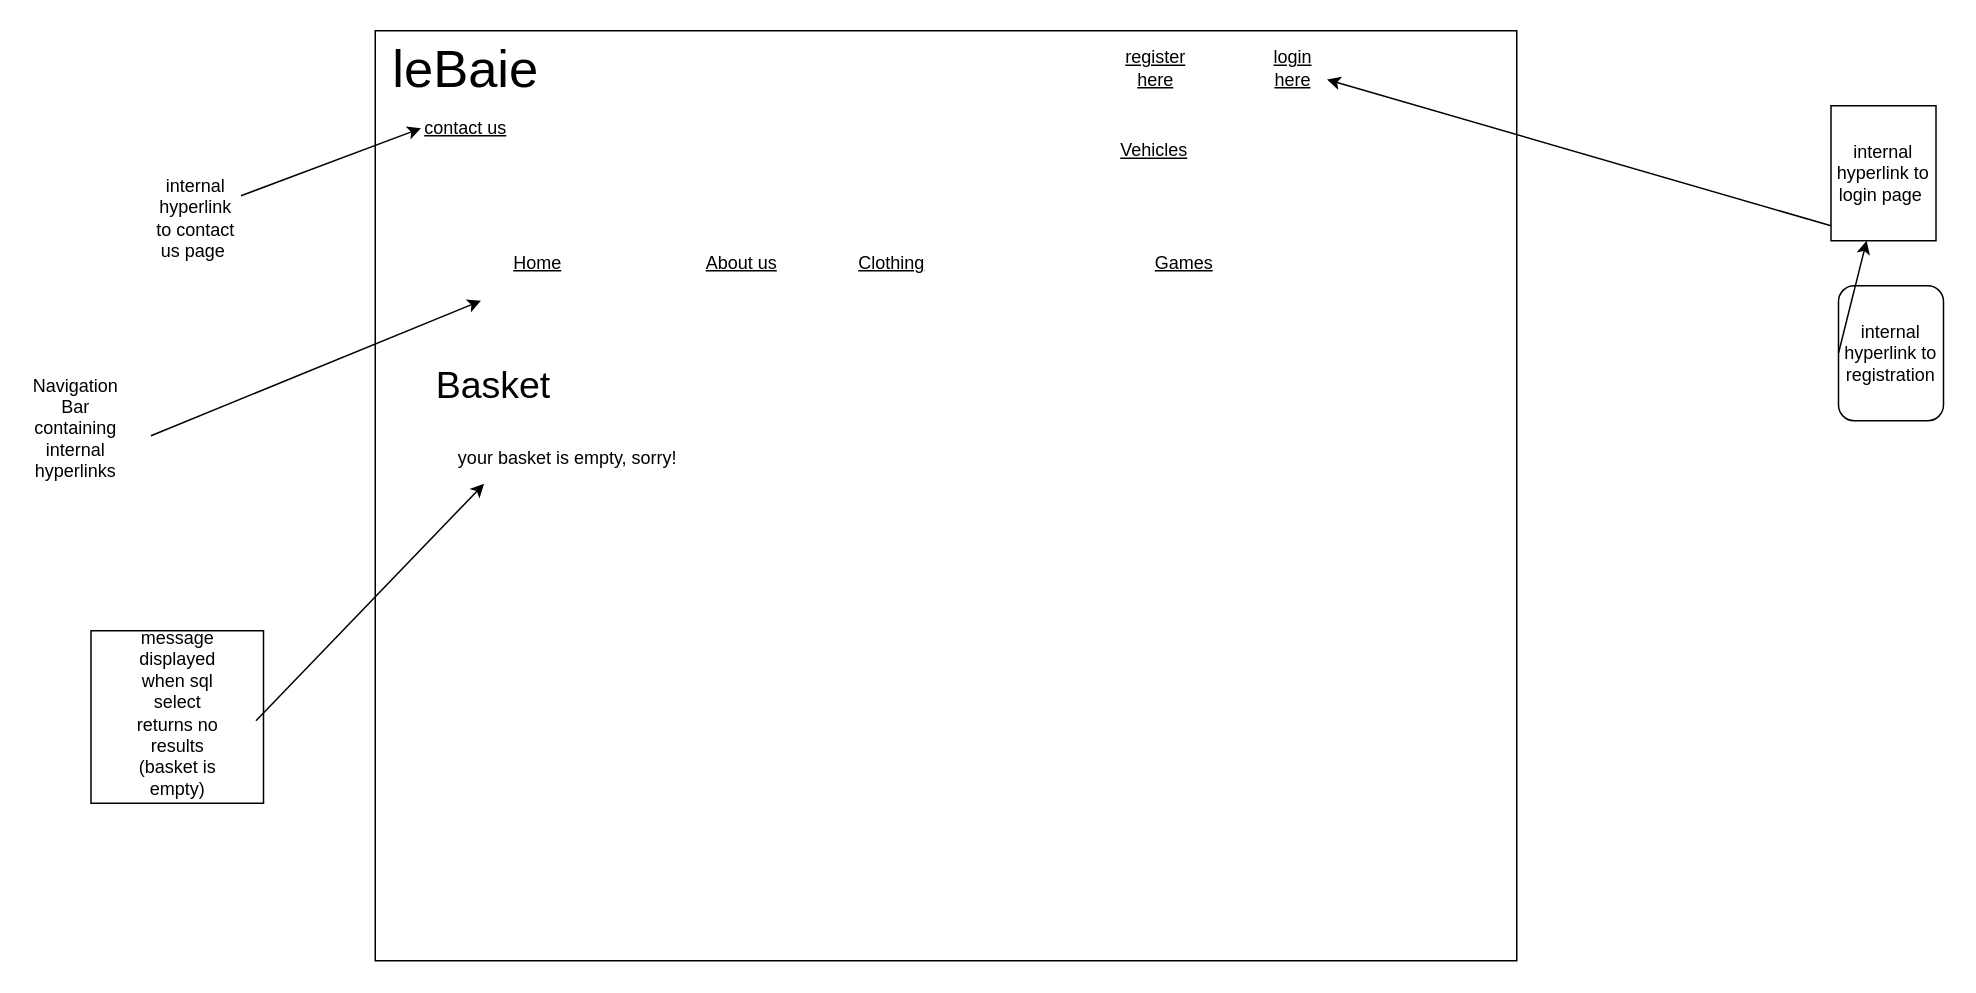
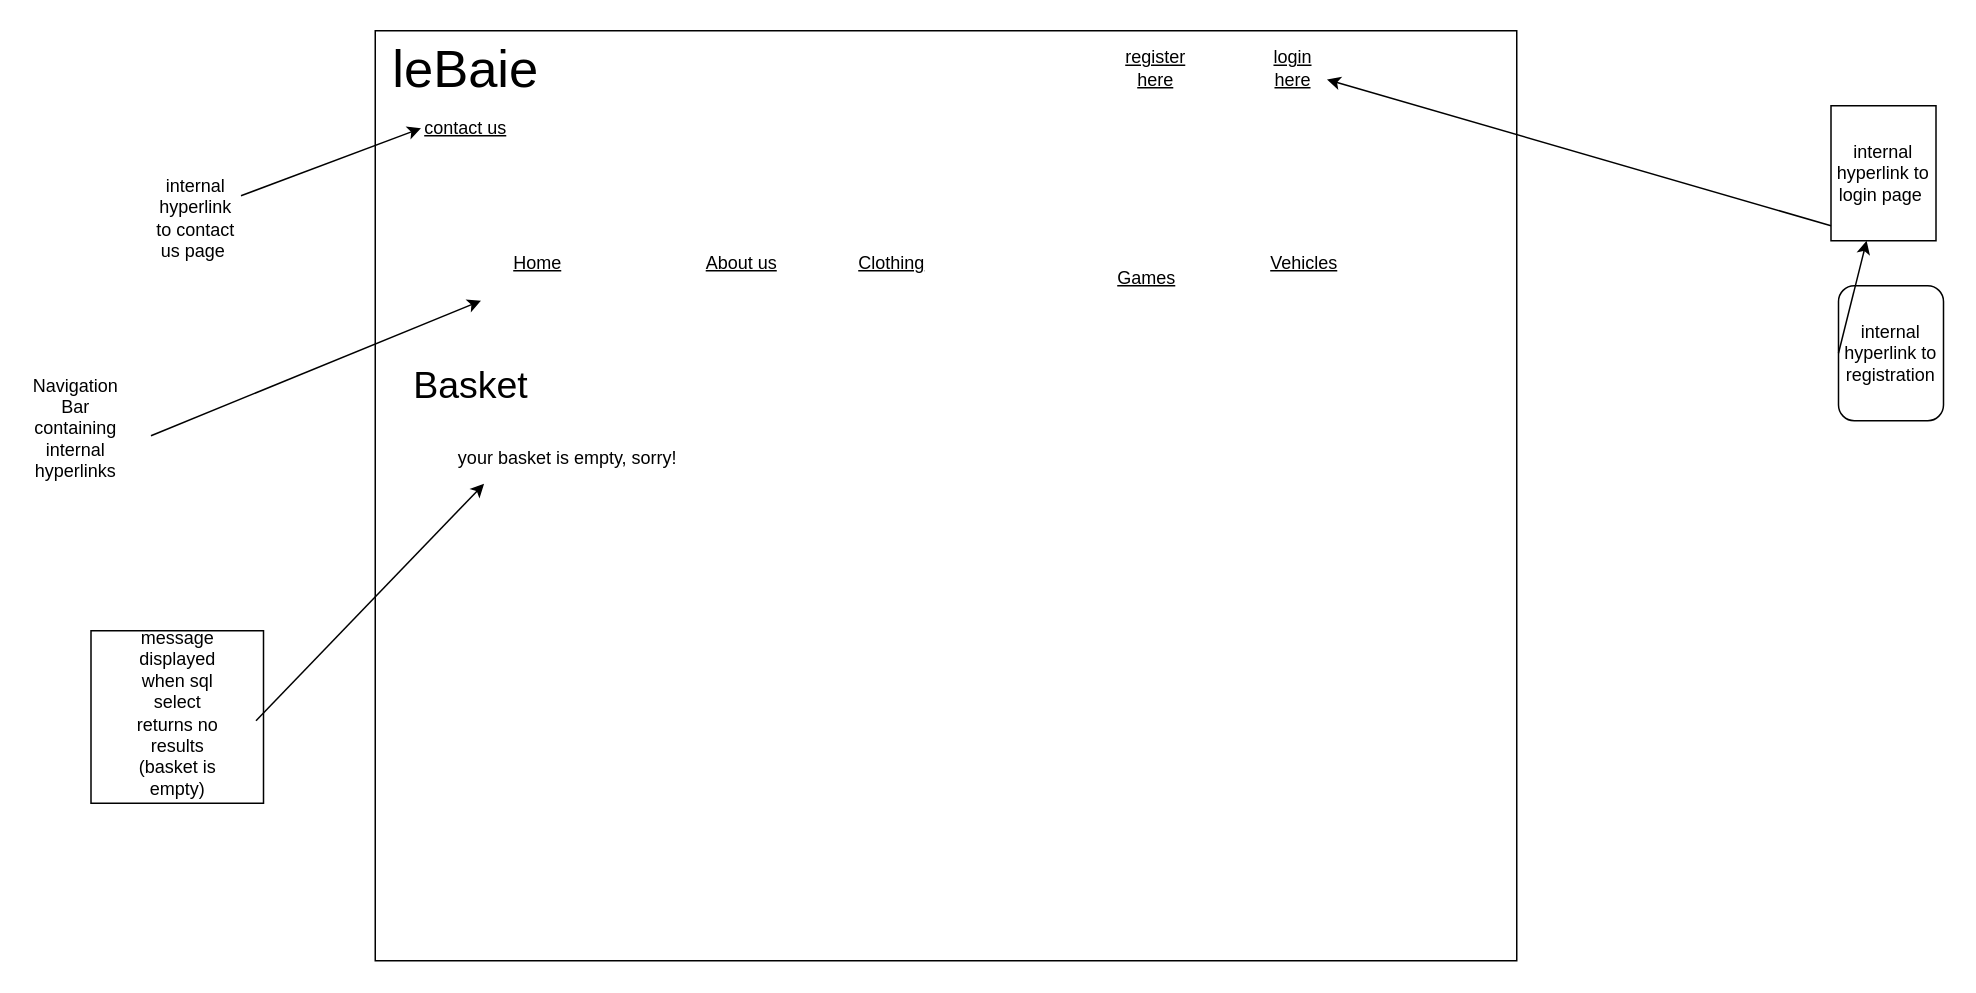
node "Vehicles": moved (1154, 151) -> (1304, 263)
node "Games": moved (1184, 263) -> (1147, 278)
node "Basket": moved (488, 383) -> (466, 383)
